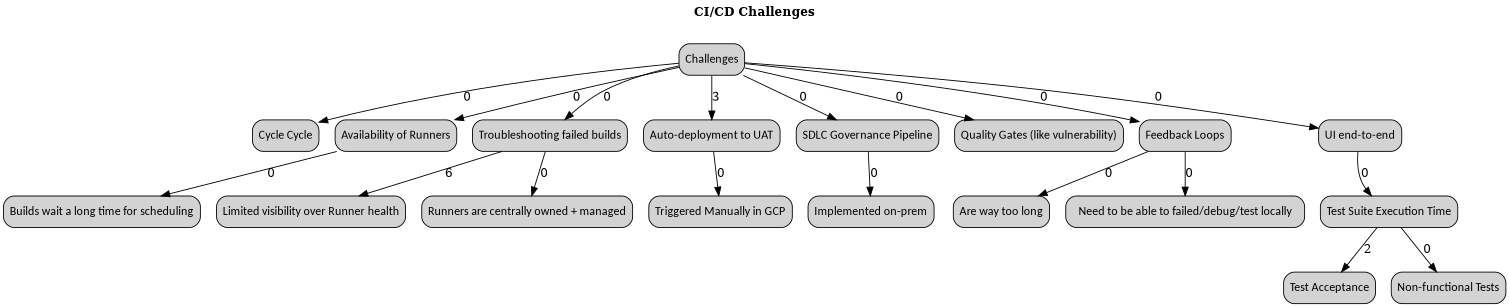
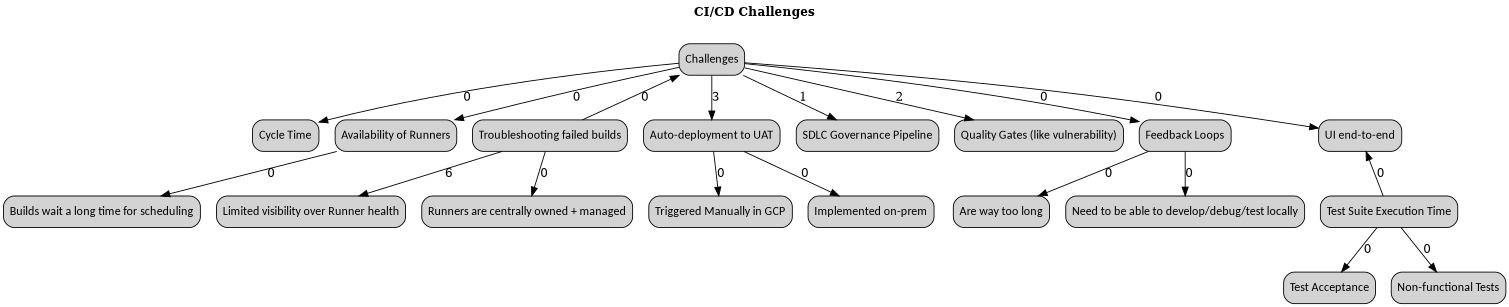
edge "Challenges" -> "Troubleshooting failed builds": reversed
edge "Challenges" -> "SDLC Governance Pipeline": label "0" -> "1"
edge "Challenges" -> "Quality Gates (like vulnerability)": label "0" -> "2"
node "Cycle Cycle": label "Cycle Cycle" -> "Cycle Time"
edge "SDLC Governance Pipeline" -> "Implemented on-prem": now "Auto-deployment to UAT" -> "Implemented on-prem"
edge "UI end-to-end" -> "Test Suite Execution Time": reversed
node "Need to be able to failed/debug/test locally": label "Need to be able to failed/debug/test locally" -> "Need to be able to develop/debug/test locally"
edge "Test Suite Execution Time" -> "Test Acceptance": label "2" -> "0"
